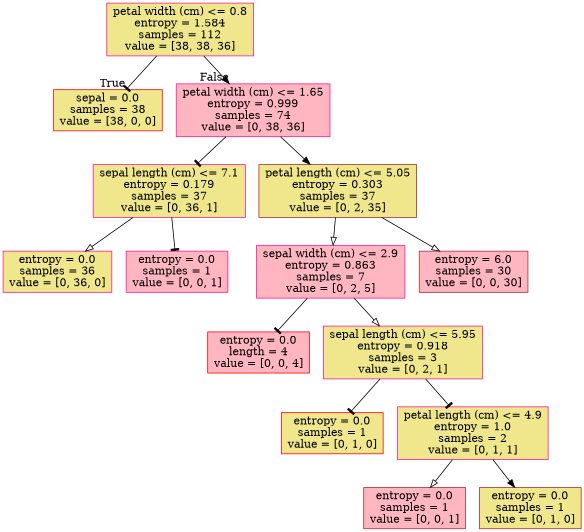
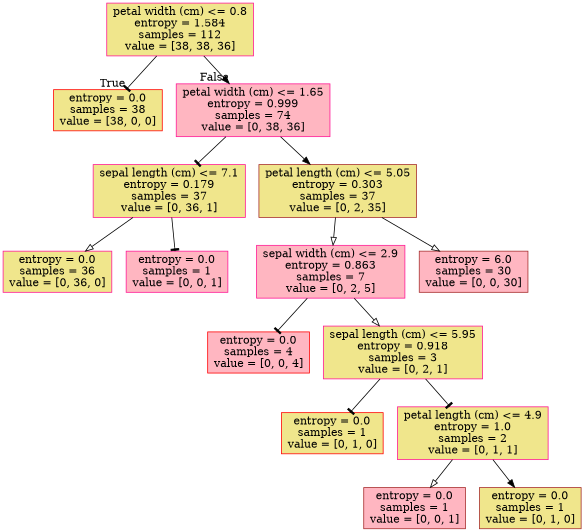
node "sepal = 0.0 samples = 38 value = [38, 0, 0]": label "sepal = 0.0 samples = 38 value = [38, 0, 0]" -> "entropy = 0.0 samples = 38 value = [38, 0, 0]"
node "entropy = 0.0 length = 4 value = [0, 0, 4]": label "entropy = 0.0 length = 4 value = [0, 0, 4]" -> "entropy = 0.0 samples = 4 value = [0, 0, 4]"
